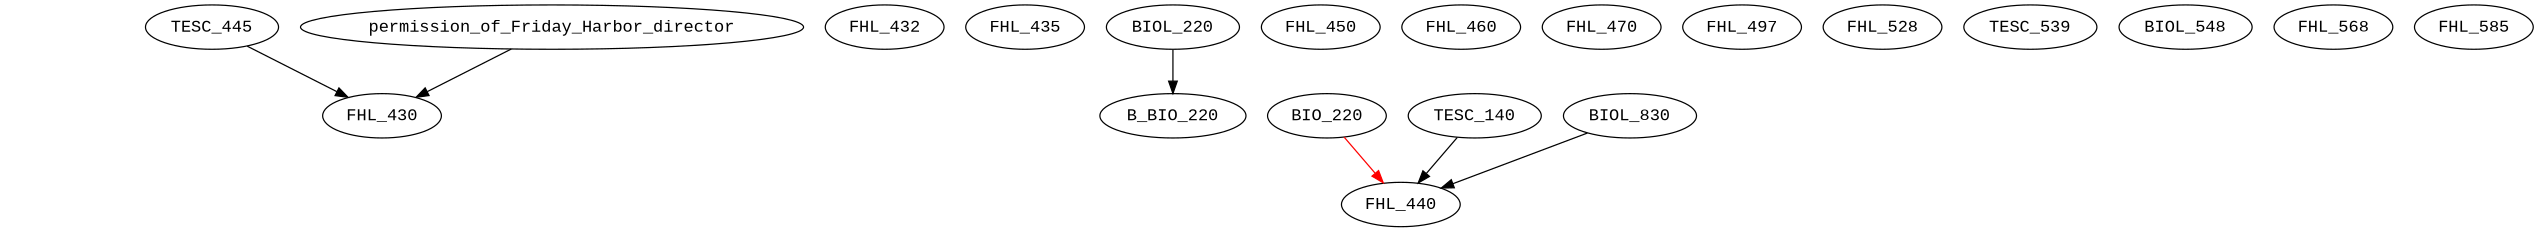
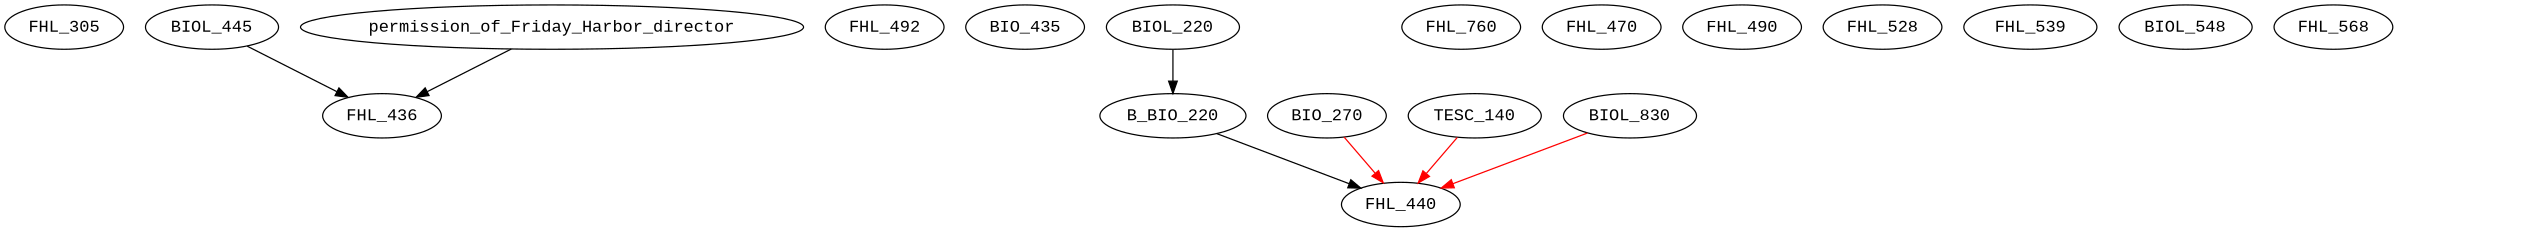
node "FHL_305": added
node "TESC_445": label "TESC_445" -> "BIOL_445"
node "FHL_432": label "FHL_432" -> "FHL_492"
node "FHL_435": label "FHL_435" -> "BIO_435"
node "FHL_450": removed
node "FHL_460": label "FHL_460" -> "FHL_760"
node "FHL_497": label "FHL_497" -> "FHL_490"
node "TESC_539": label "TESC_539" -> "FHL_539"
node "FHL_585": removed
node "FHL_430": label "FHL_430" -> "FHL_436"
node "BIO_220": label "BIO_220" -> "BIO_270"
edge "TESC_140" -> "FHL_440": color black -> red
edge "BIOL_830" -> "FHL_440": color black -> red
edge "B_BIO_220" -> "FHL_440": added
